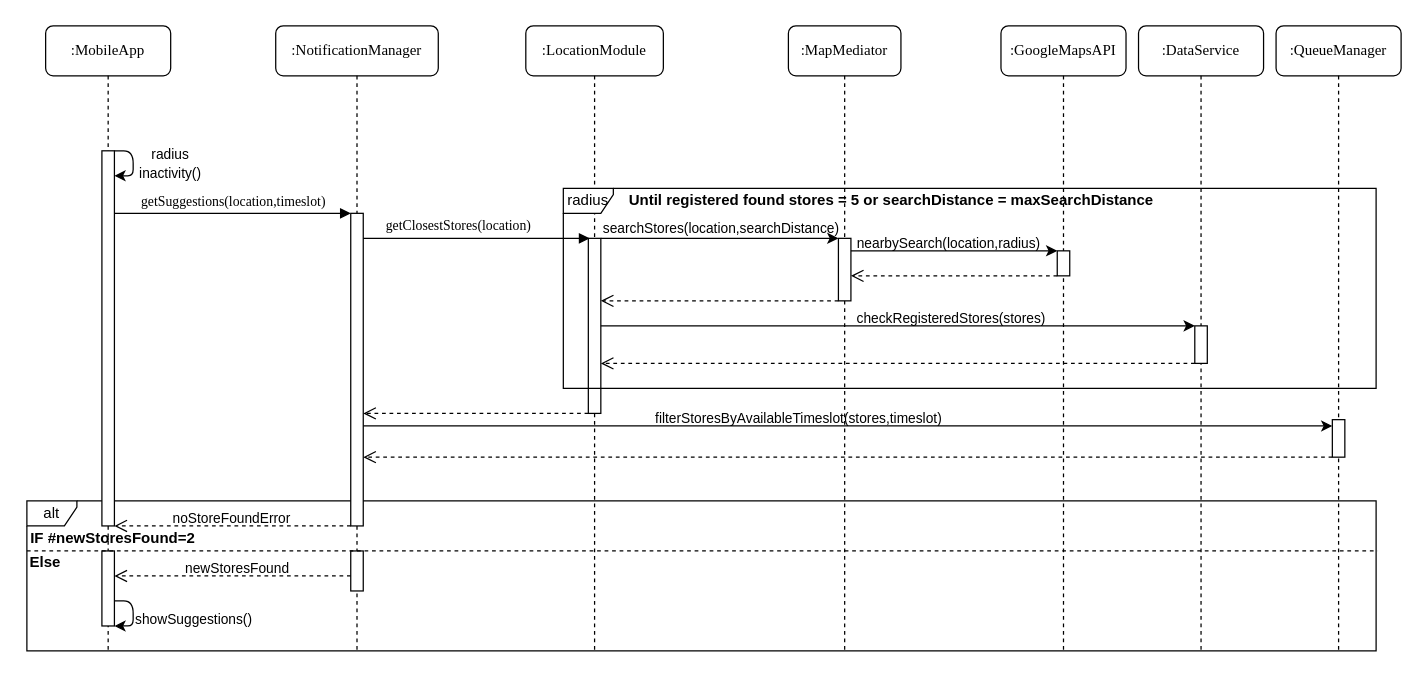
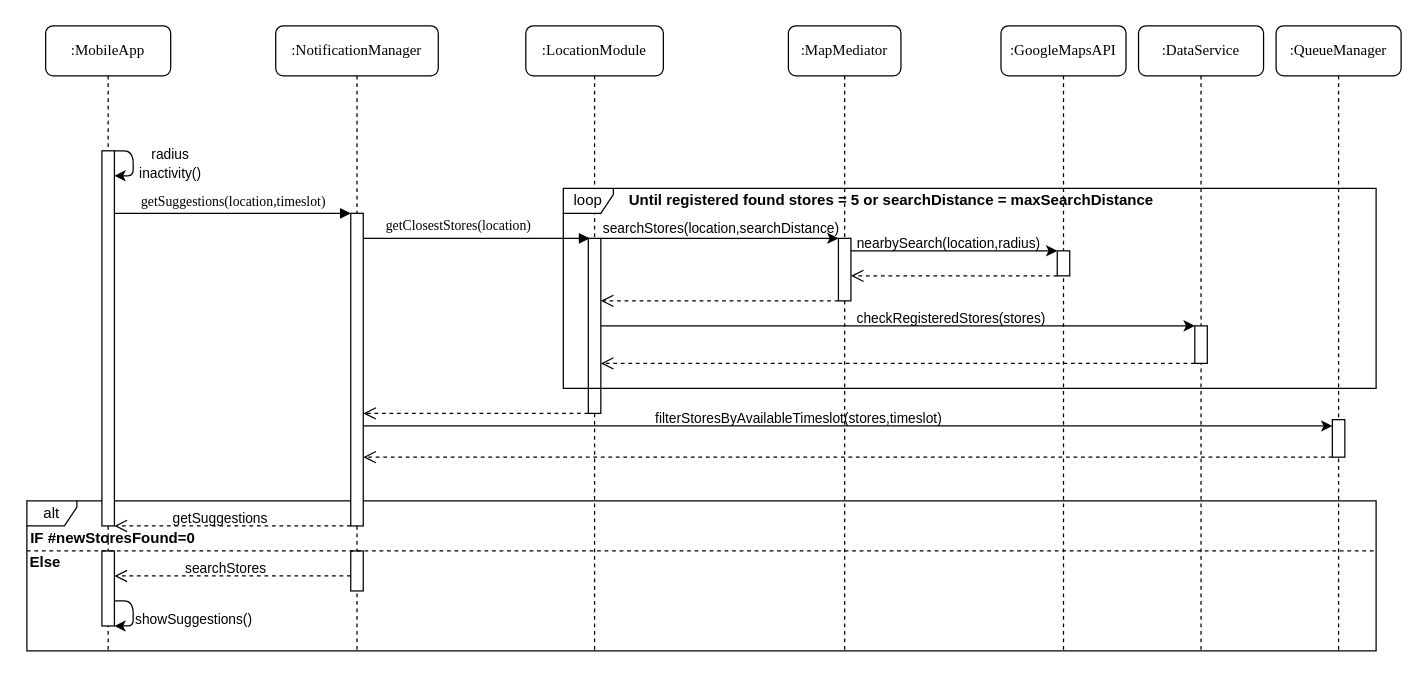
node "radius": label "radius" -> "loop"
node "noStoreFoundError": label "noStoreFoundError" -> "getSuggestions"
node "IF #newStoresFound=2": label "IF #newStoresFound=2" -> "IF #newStoresFound=0"
node "newStoresFound": label "newStoresFound" -> "searchStores"
